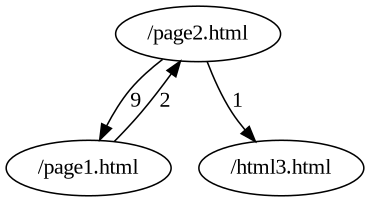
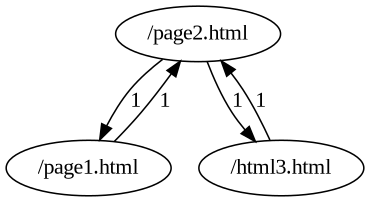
edge "/page2.html" -> "/page1.html": label "9" -> "1"
edge "/page1.html" -> "/page2.html": label "2" -> "1"
edge "/html3.html" -> "/page2.html": added, label "1"
